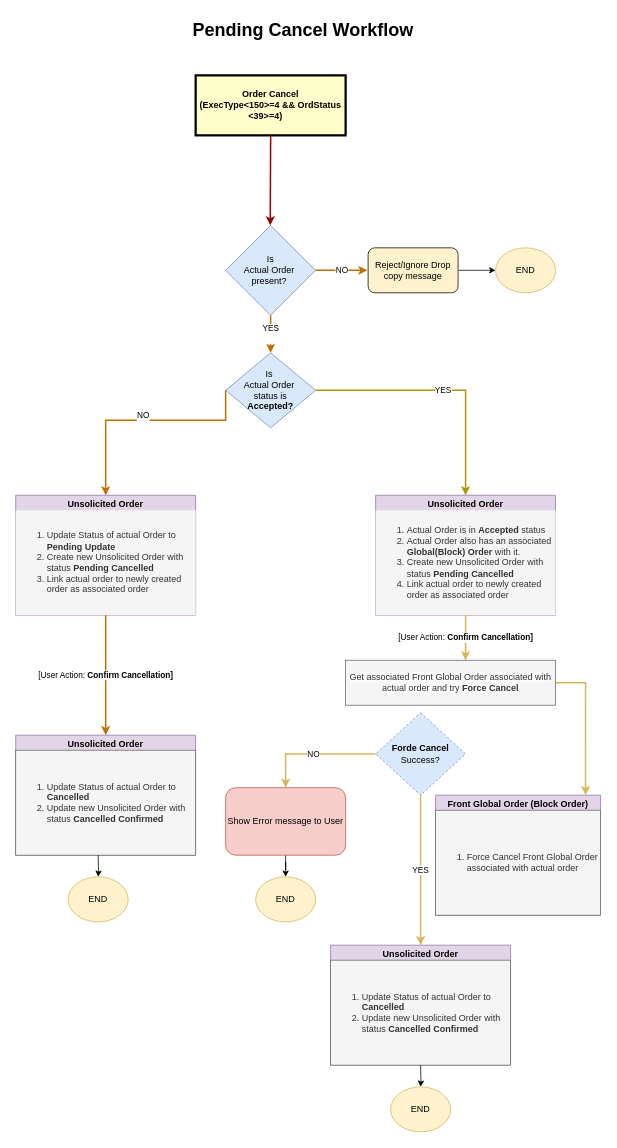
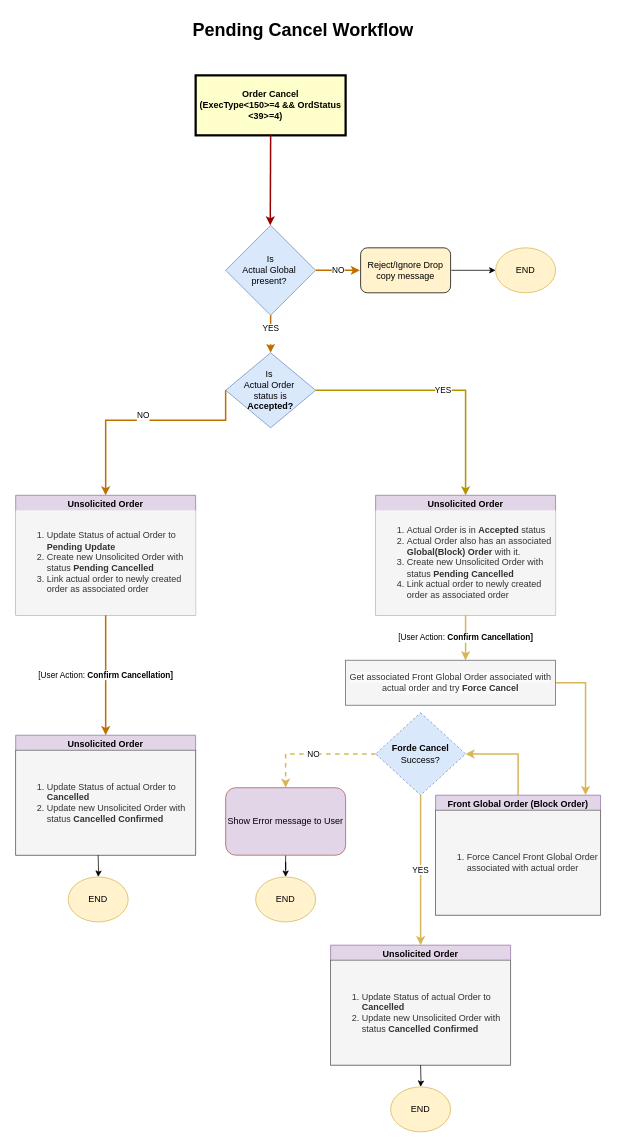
node "Is Actual Order present?": label "Is Actual Order present?" -> "Is Actual Global present?"
node "Reject/Ignore Drop copy message": moved (413, 270) -> (405, 270)
edge "Forde Cancel Success?" -> "Show Error message to User": style solid -> dashed
edge "Front Global Order (Block Order)" -> "Forde Cancel Success?": added
node "Show Error message to User": fillcolor #f8cecc -> #e1d5e7
